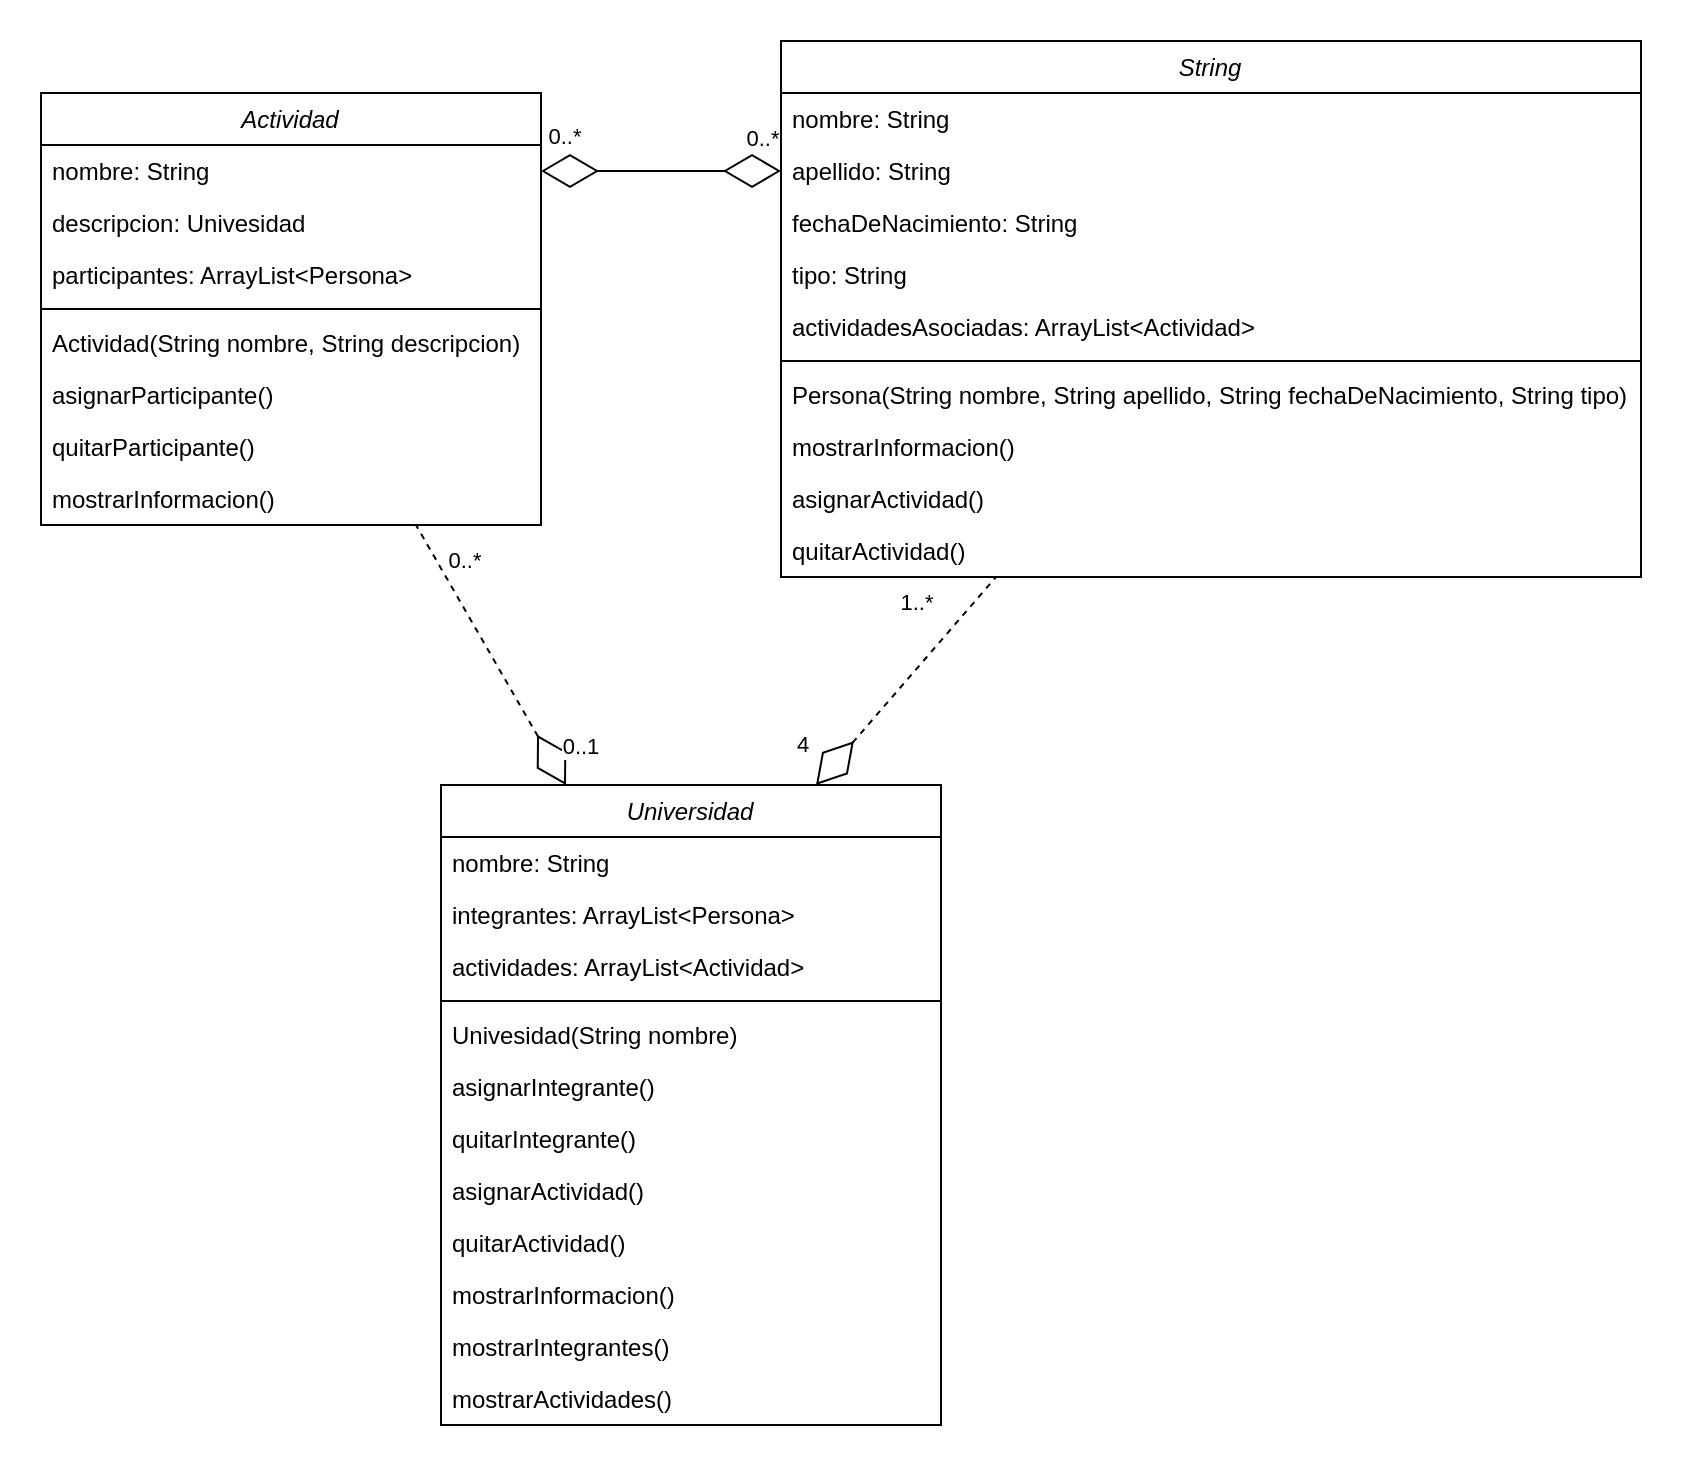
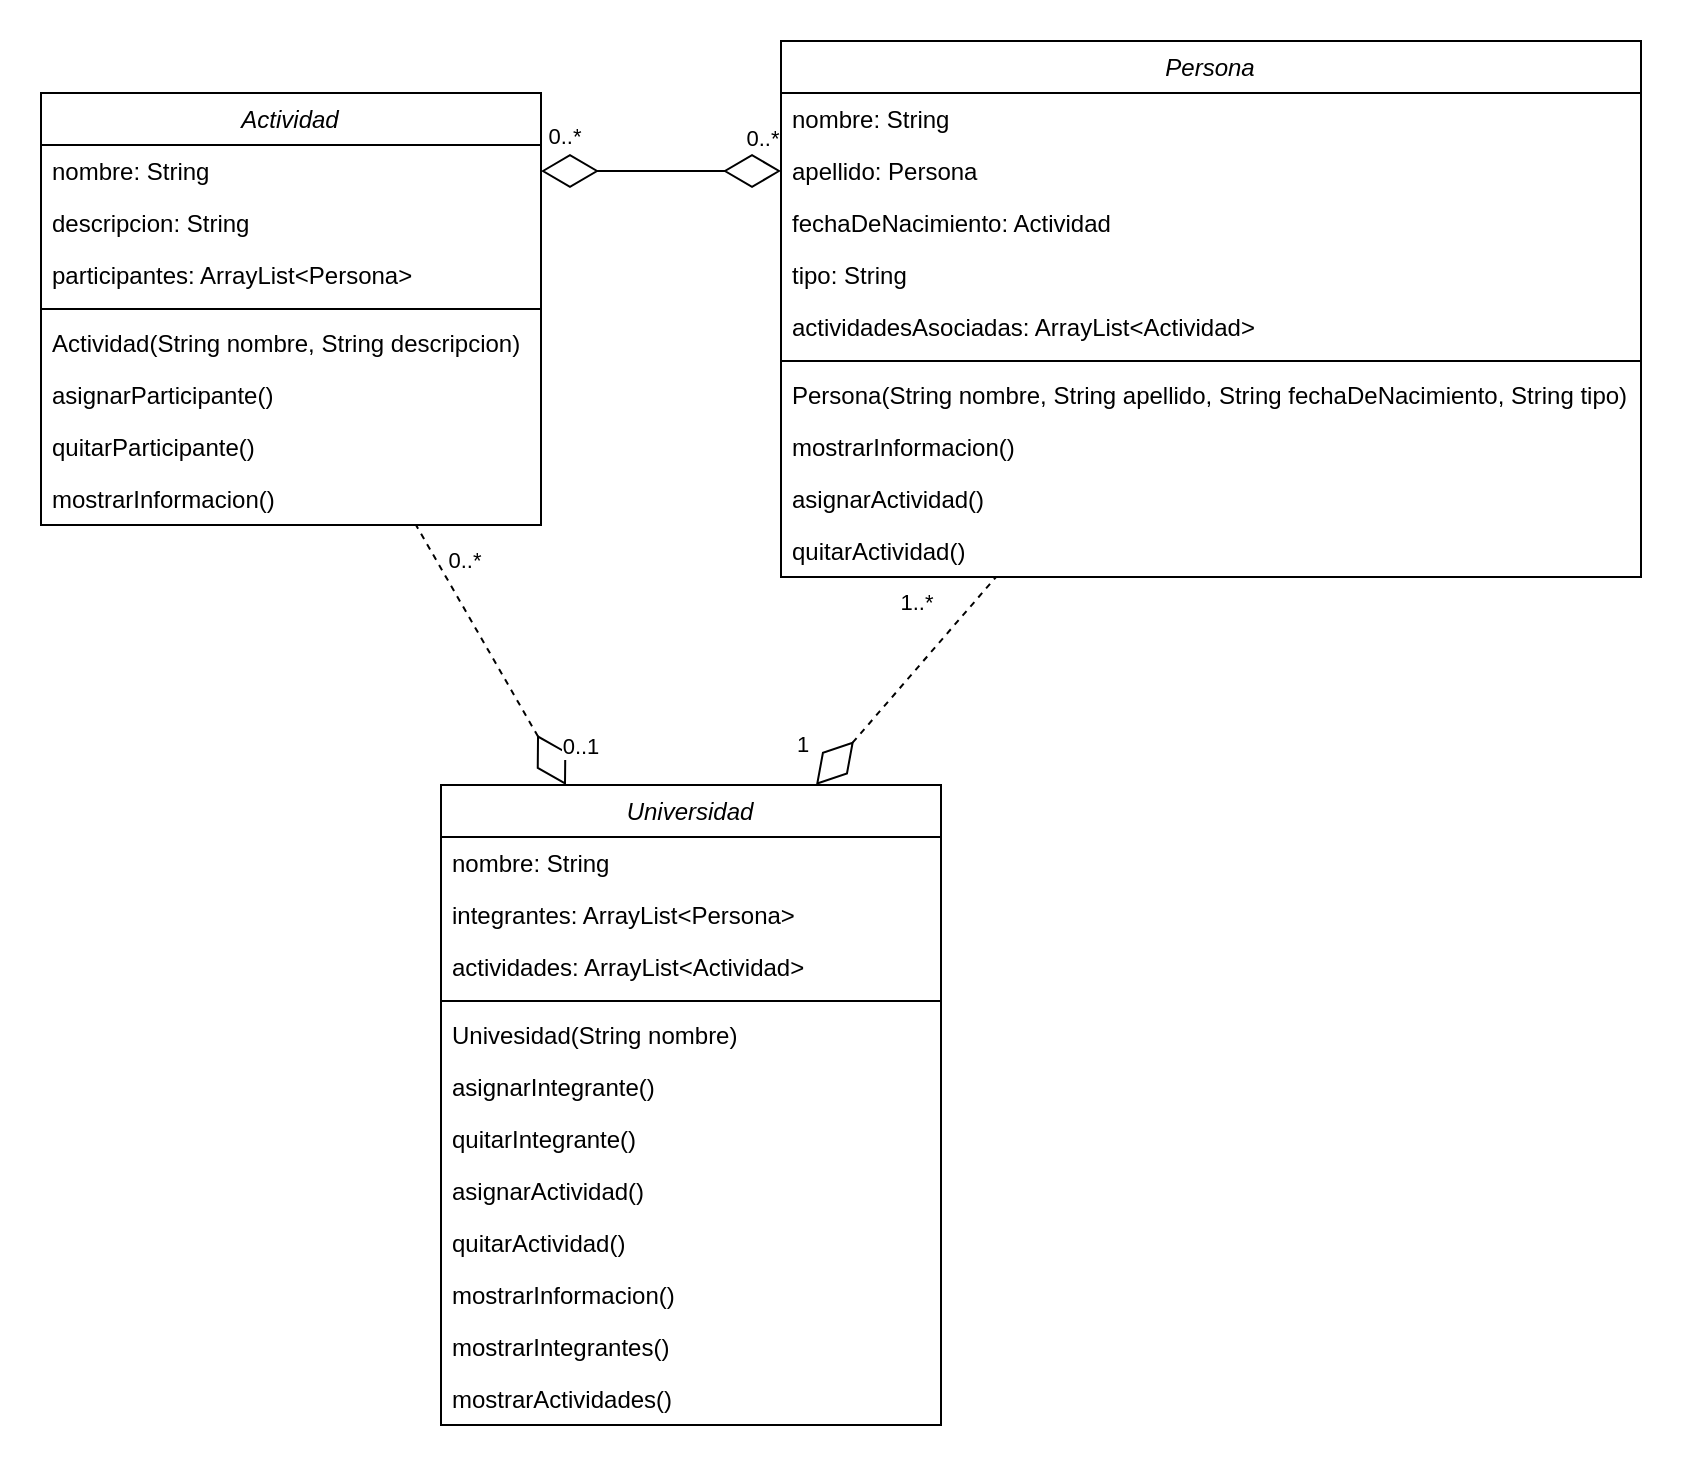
node "String": label "String" -> "Persona"
node "apellido: String": label "apellido: String" -> "apellido: Persona"
node "descripcion: Univesidad": label "descripcion: Univesidad" -> "descripcion: String"
node "fechaDeNacimiento: String": label "fechaDeNacimiento: String" -> "fechaDeNacimiento: Actividad"
node "4": label "4" -> "1"
